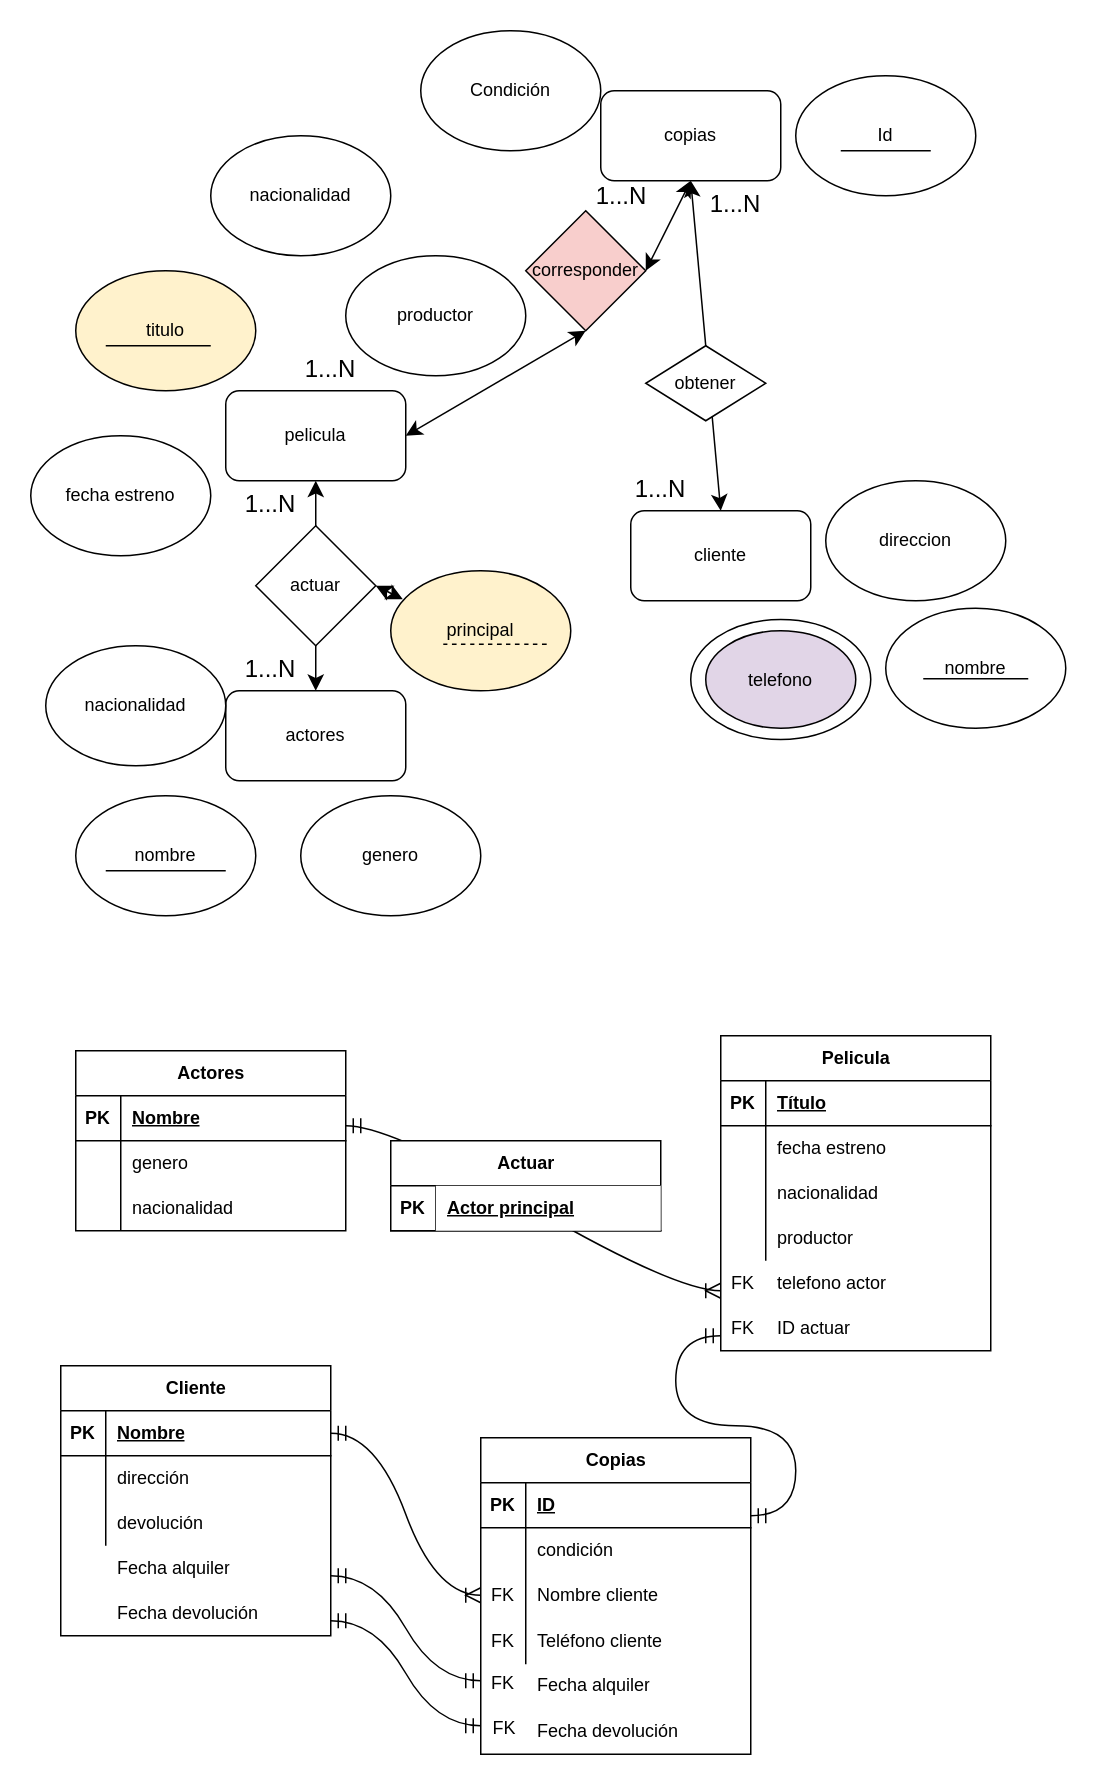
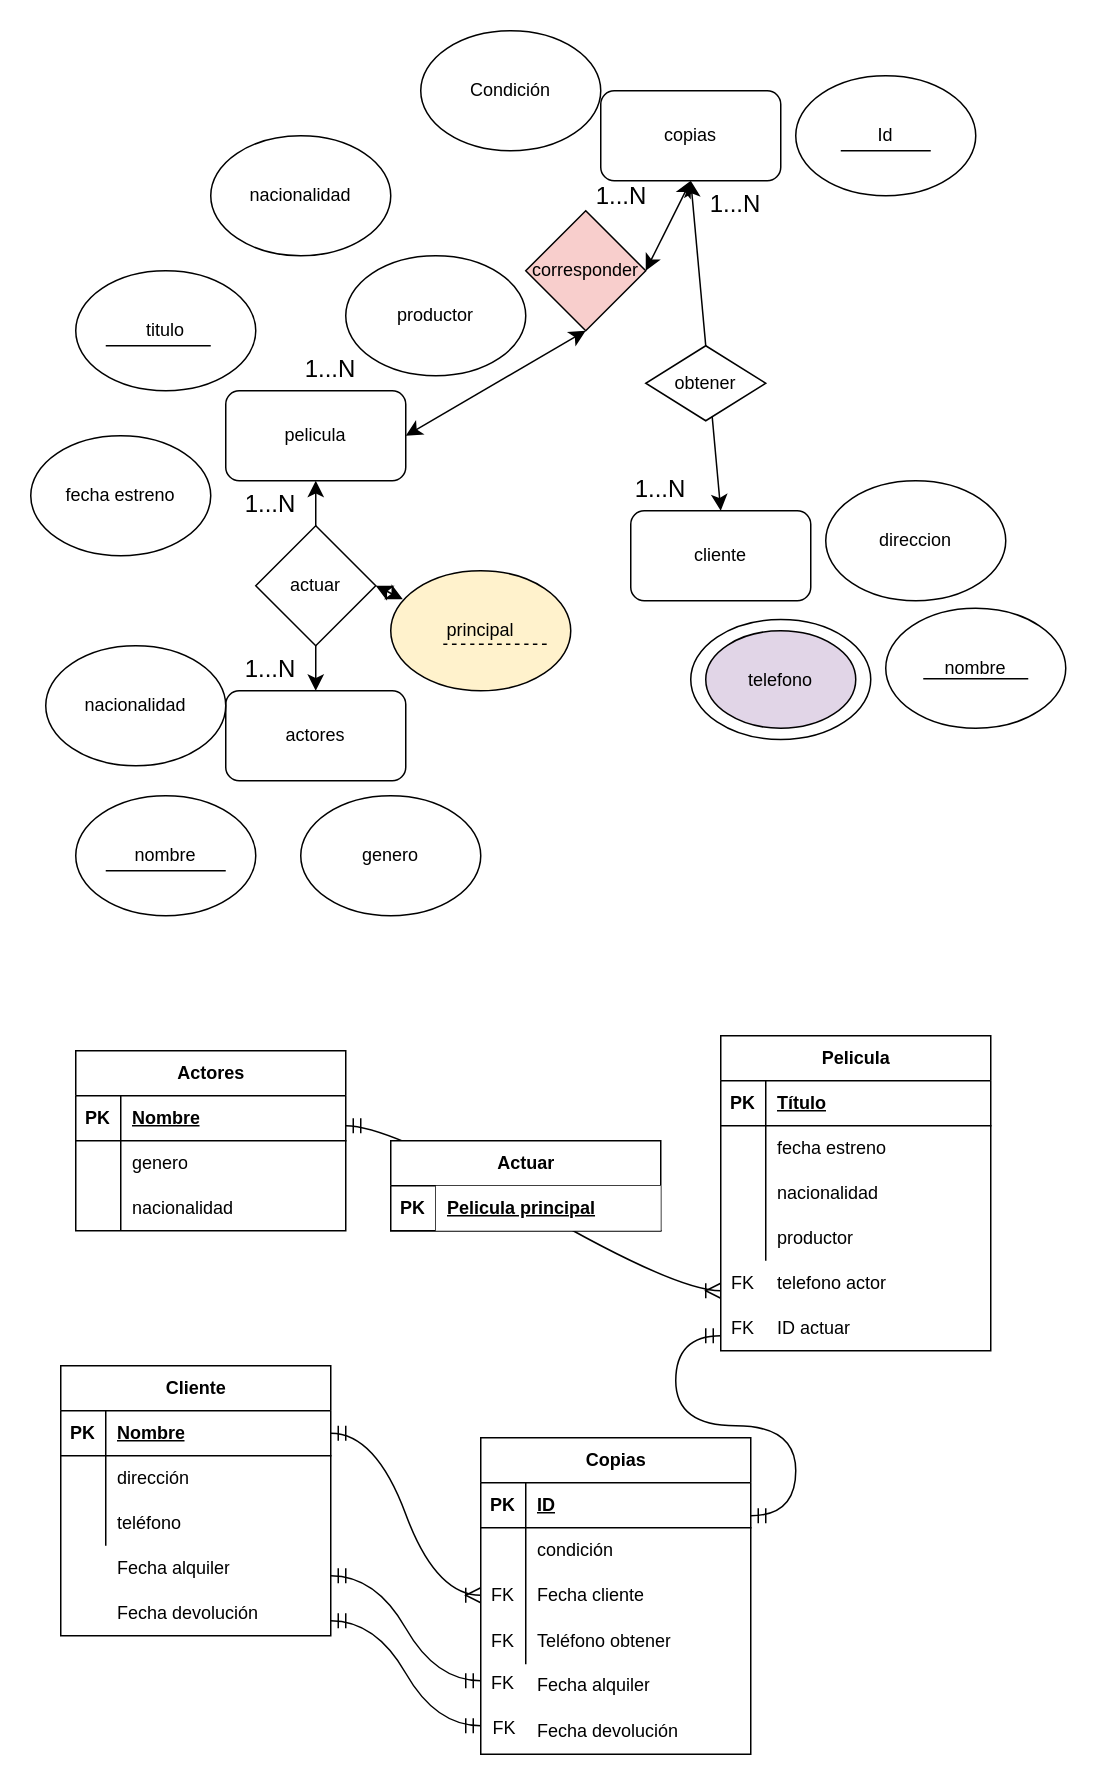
node "titulo": fillcolor #fff2cc -> #ffffff
node "Actor principal": label "Actor principal" -> "Pelicula principal"
node "devolución": label "devolución" -> "teléfono"
node "Nombre cliente": label "Nombre cliente" -> "Fecha cliente"
node "Teléfono cliente": label "Teléfono cliente" -> "Teléfono obtener"
